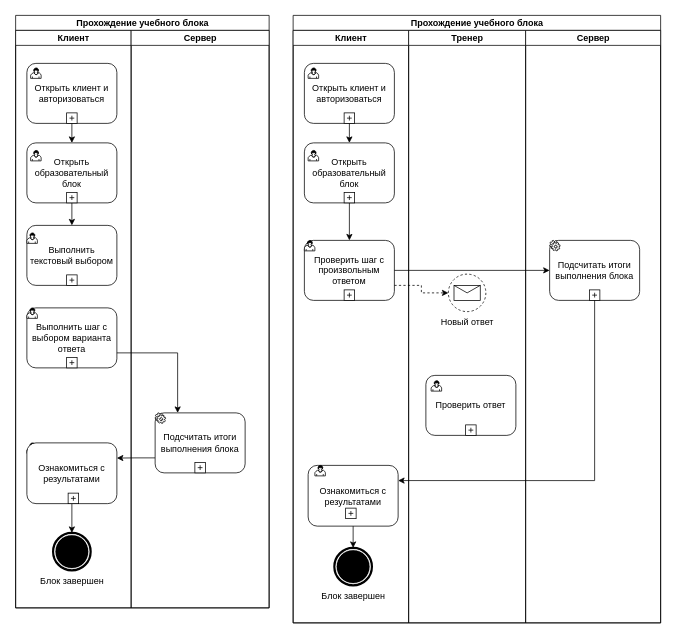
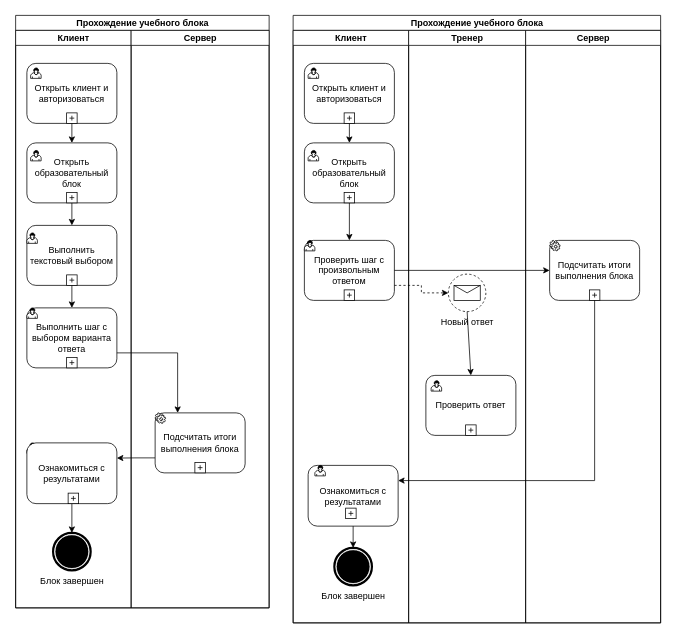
edge "Выполнить текстовый выбором" -> "Выполнить шаг с выбором варианта ответа": added
edge "Новый ответ" -> "Проверить ответ": added
